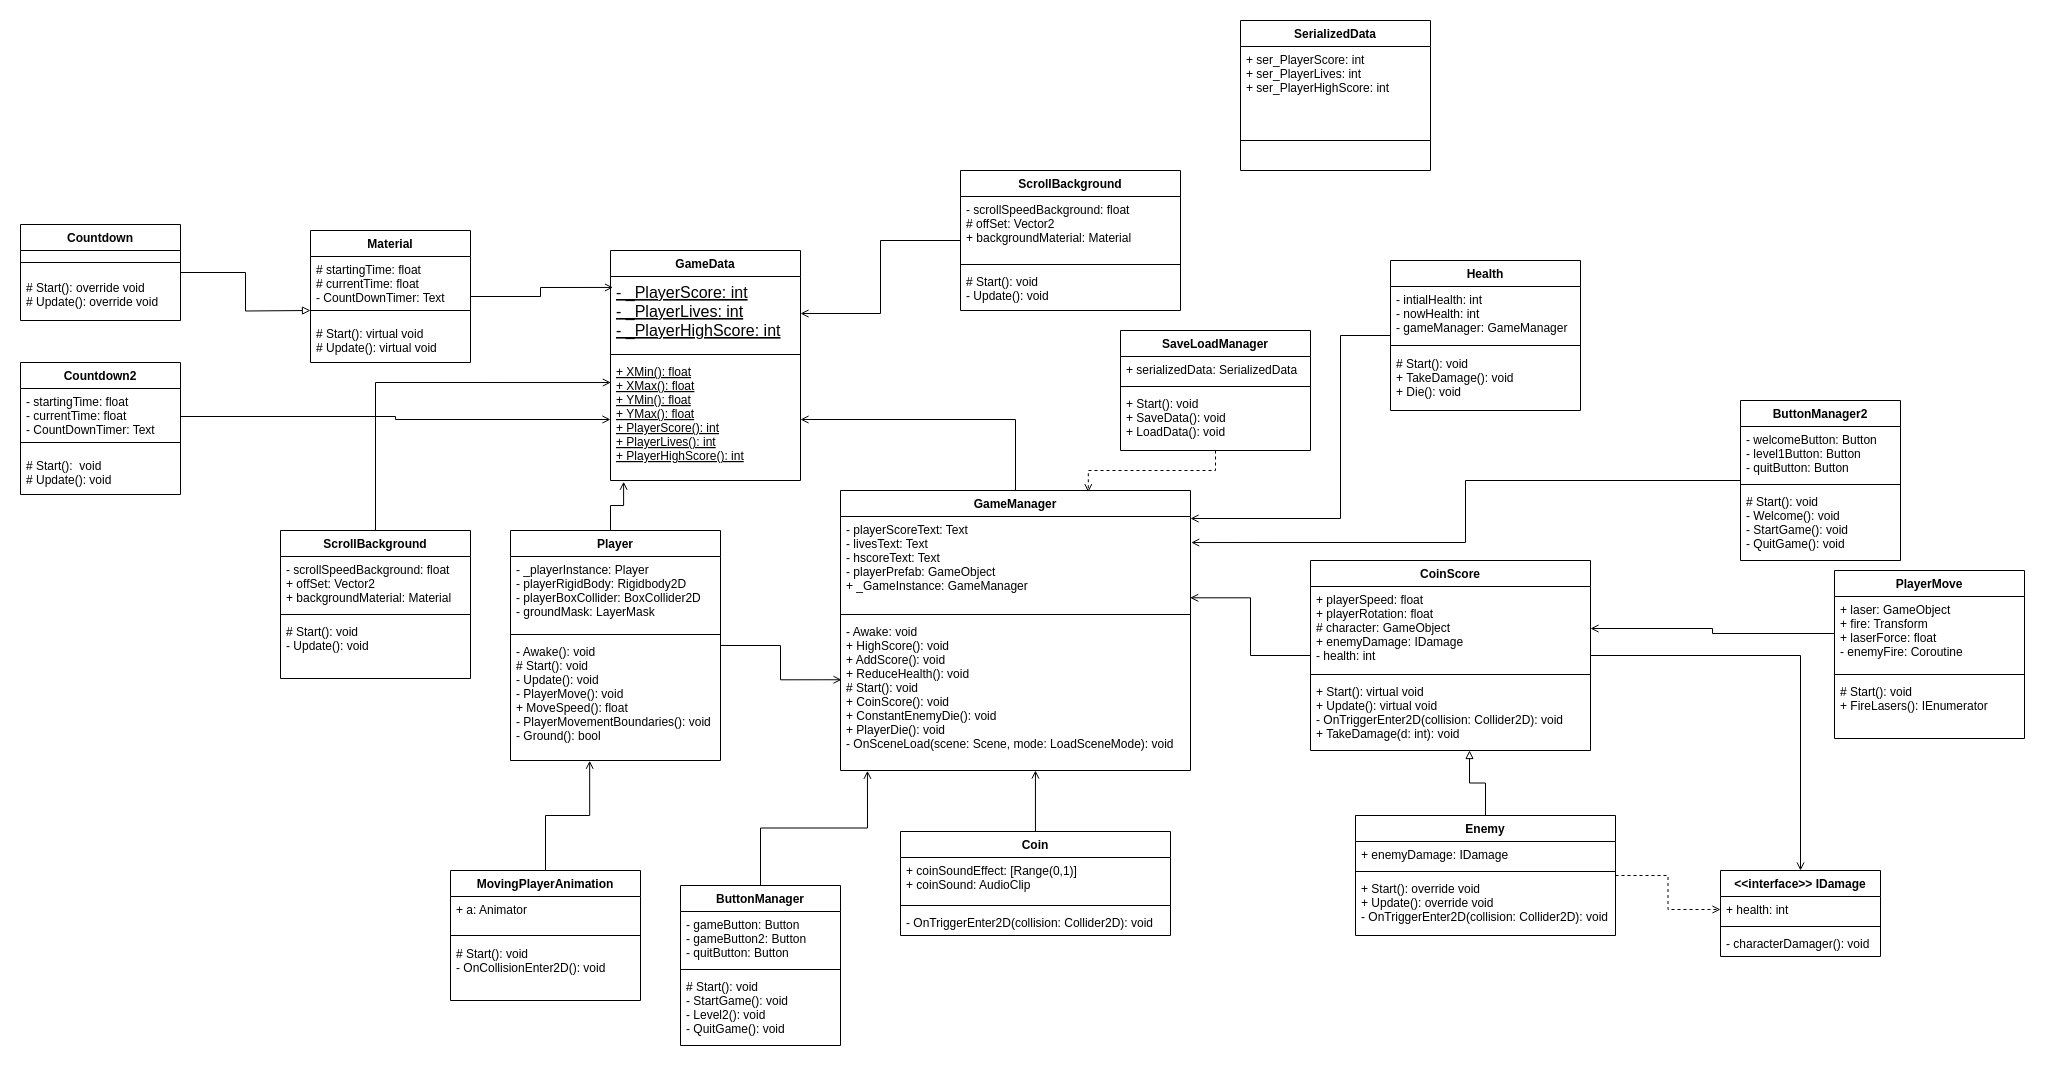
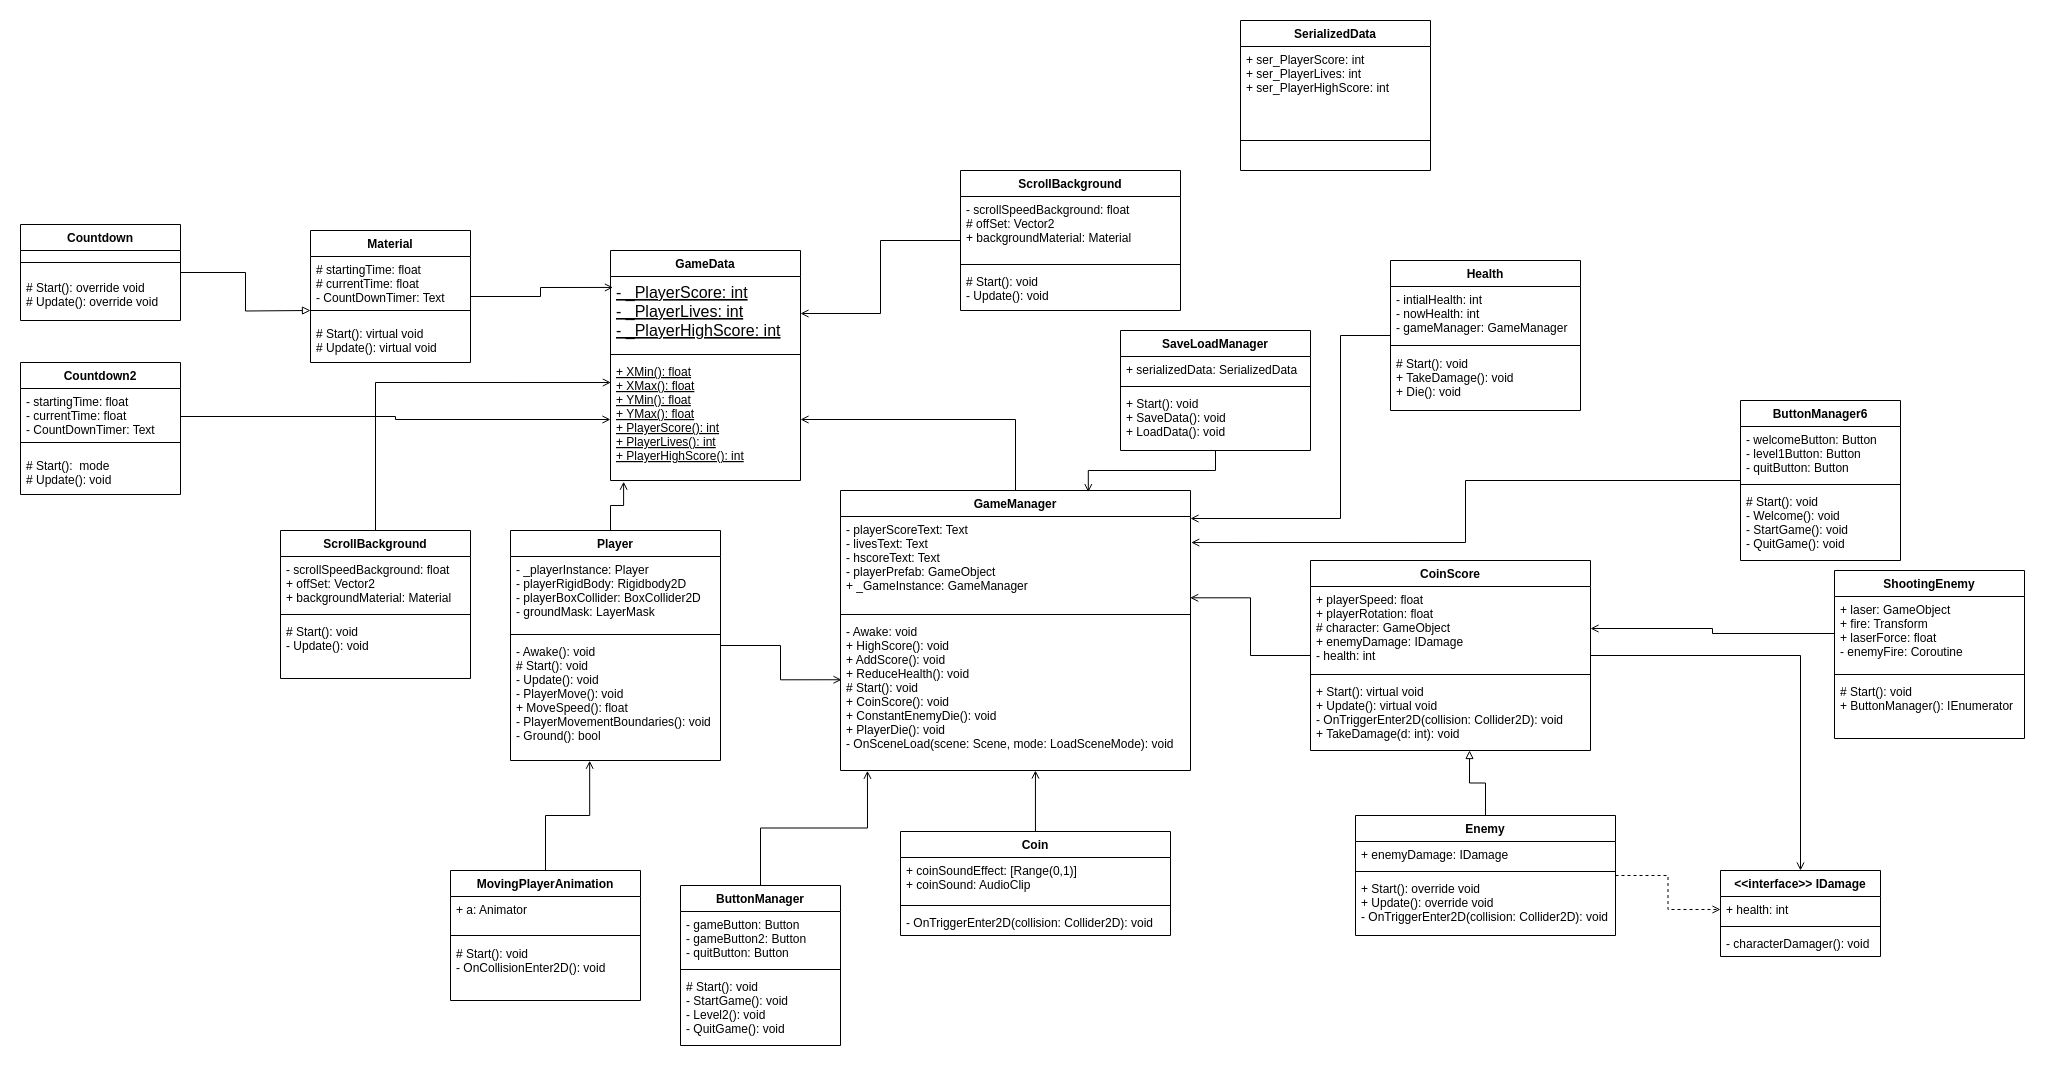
node "ButtonManager2": label "ButtonManager2" -> "ButtonManager6"
node "# Start(): void # Update(): void": label "# Start(): void # Update(): void" -> "# Start(): mode # Update(): void"
edge "SaveLoadManager" -> "GameManager": style dashed -> solid
node "PlayerMove": label "PlayerMove" -> "ShootingEnemy"
node "# Start(): void + FireLasers(): IEnumerator": label "# Start(): void + FireLasers(): IEnumerator" -> "# Start(): void + ButtonManager(): IEnumerator"
